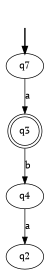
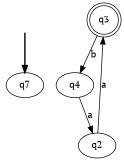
edge "q7" -> "q3": now "q2" -> "q3"
